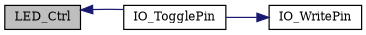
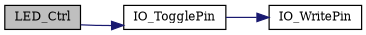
edge "IO_TogglePin" -> "LED_Ctrl": reversed
